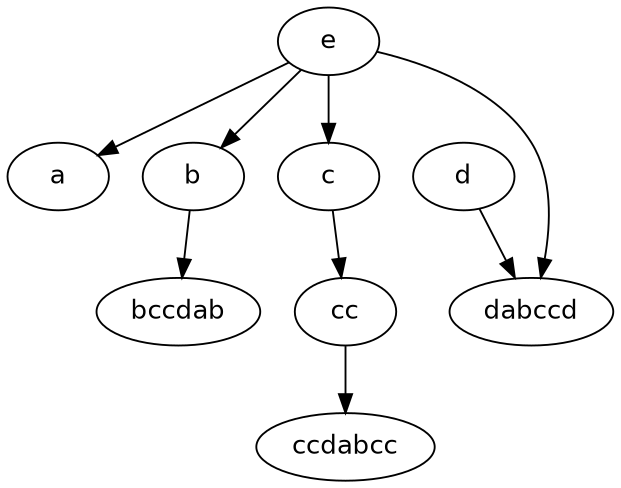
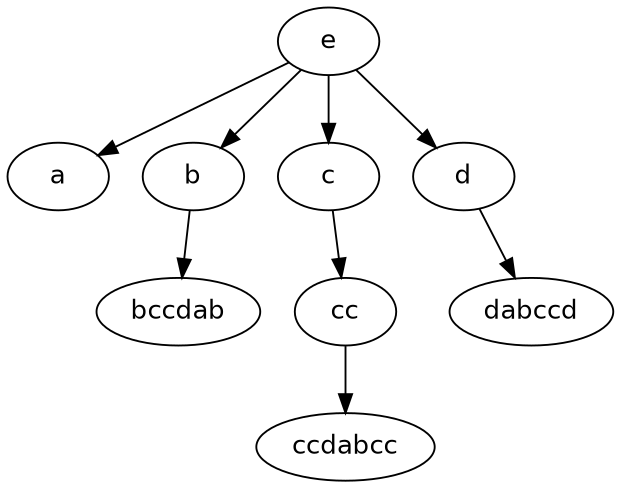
edge "e" -> "dabccd": now "e" -> "d"
